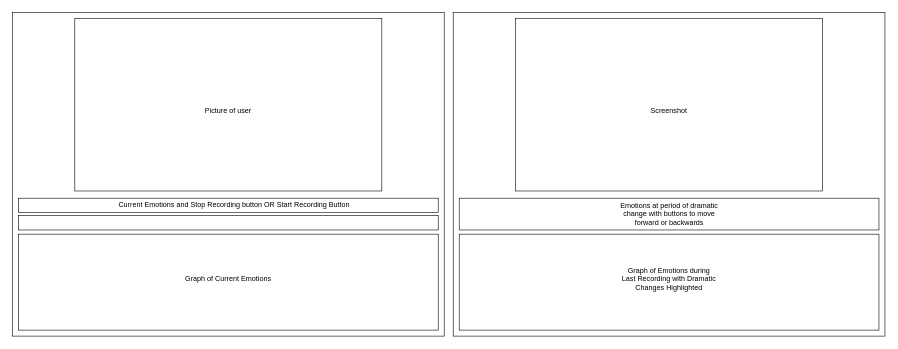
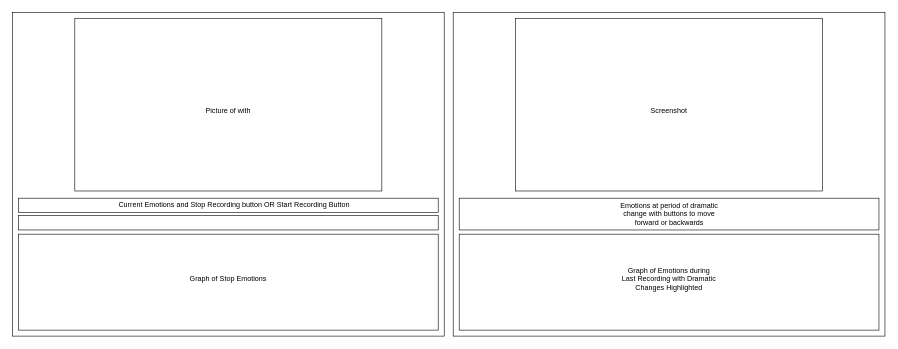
node "Picture of user": label "Picture of user" -> "Picture of with"
node "Graph of Current Emotions": label "Graph of Current Emotions" -> "Graph of Stop Emotions"
